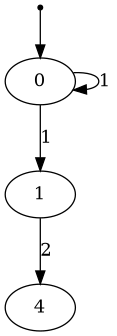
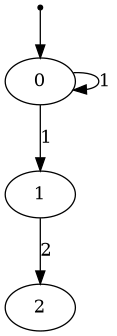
node "4": label "4" -> "2"
